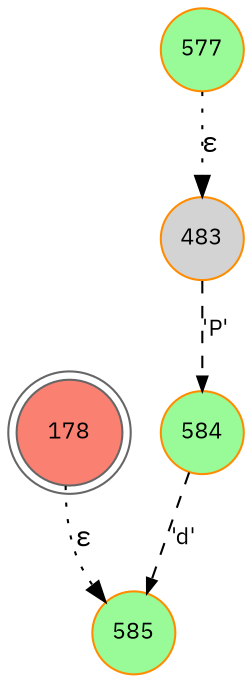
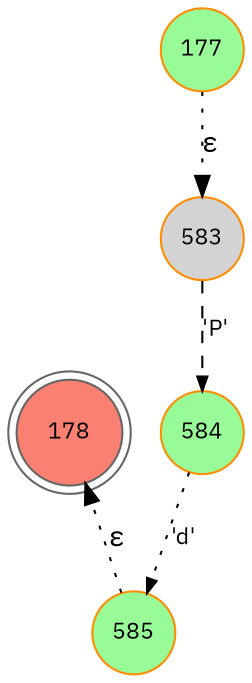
node "577": label "577" -> "177"
node "483": label "483" -> "583"
edge "584" -> "585": style dashed -> dotted
edge "178" -> "585": reversed
